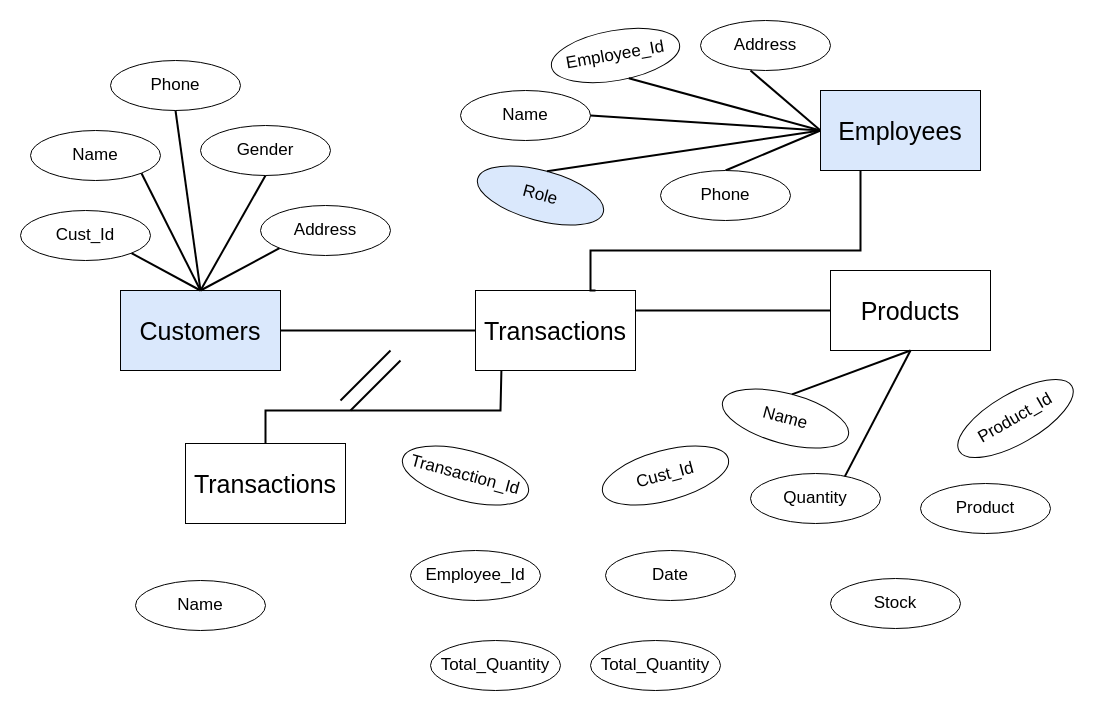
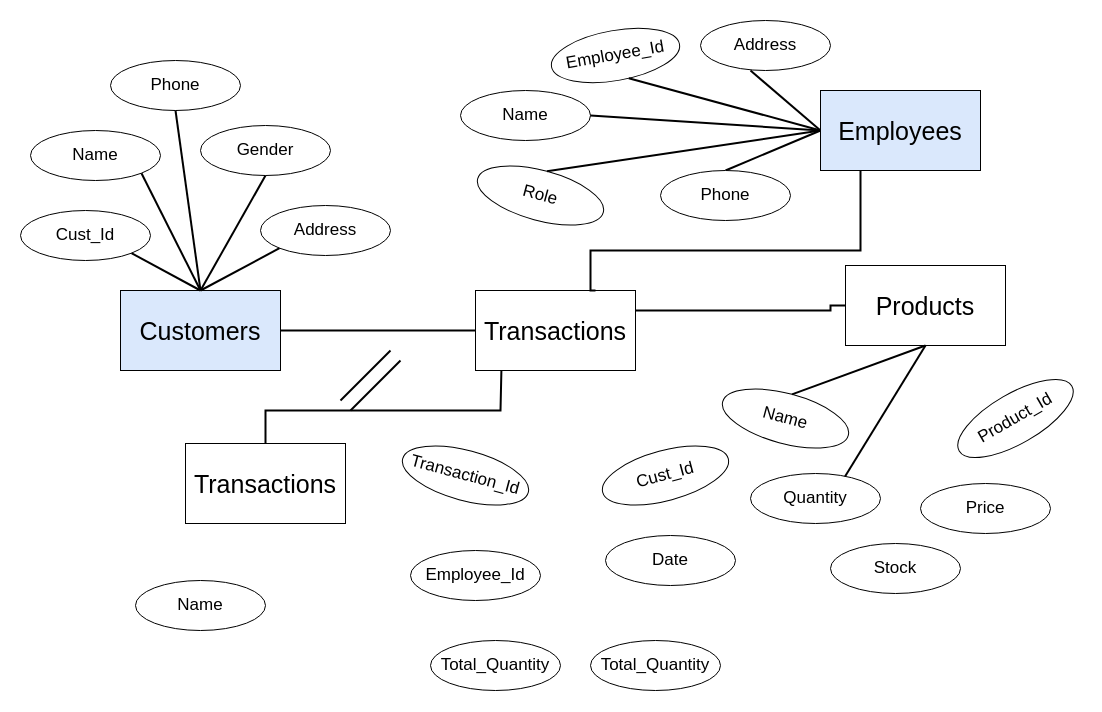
node "Role": fillcolor #dae8fc -> #ffffff
node "Products": moved (911, 311) -> (926, 306)
node "Product": label "Product" -> "Price"
node "Date": moved (671, 576) -> (671, 561)
node "Stock": moved (896, 604) -> (896, 569)
